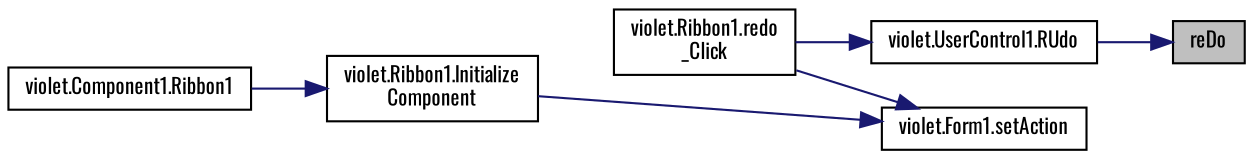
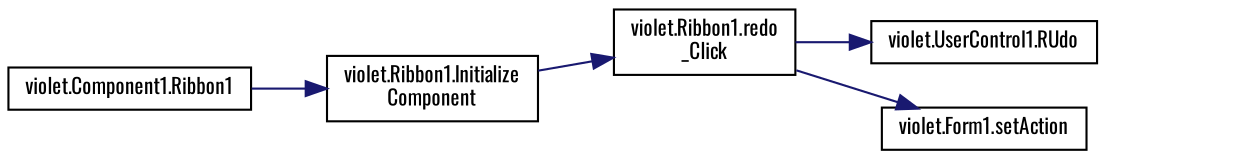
node "reDo": removed
edge "violet.Ribbon1.Initialize Component" -> "violet.Form1.setAction": now "violet.Ribbon1.Initialize Component" -> "violet.Ribbon1.redo _Click"
